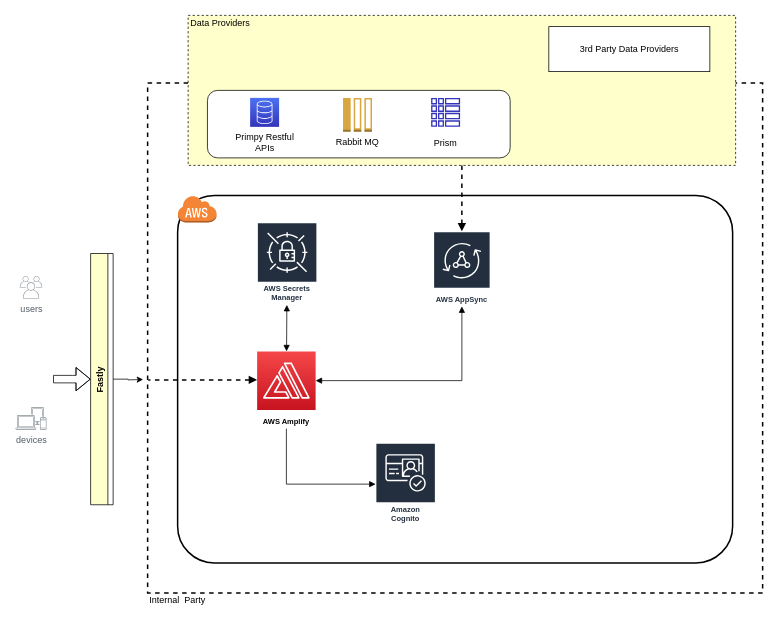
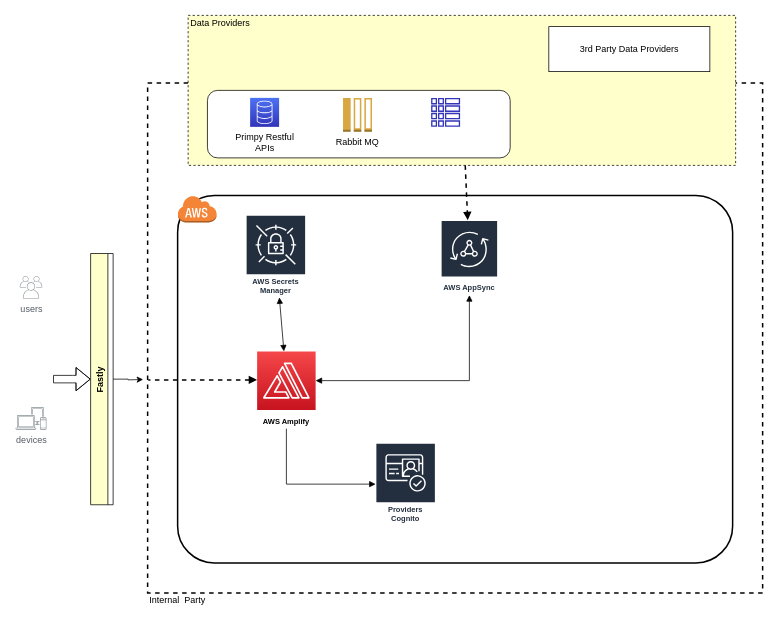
node "Prism": removed
node "AWS Secrets Manager": moved (287, 264) -> (276, 256)
node "AWS AppSync": moved (462, 269) -> (469, 258)
node "Amazon Cognito": label "Amazon Cognito" -> "Providers Cognito"
